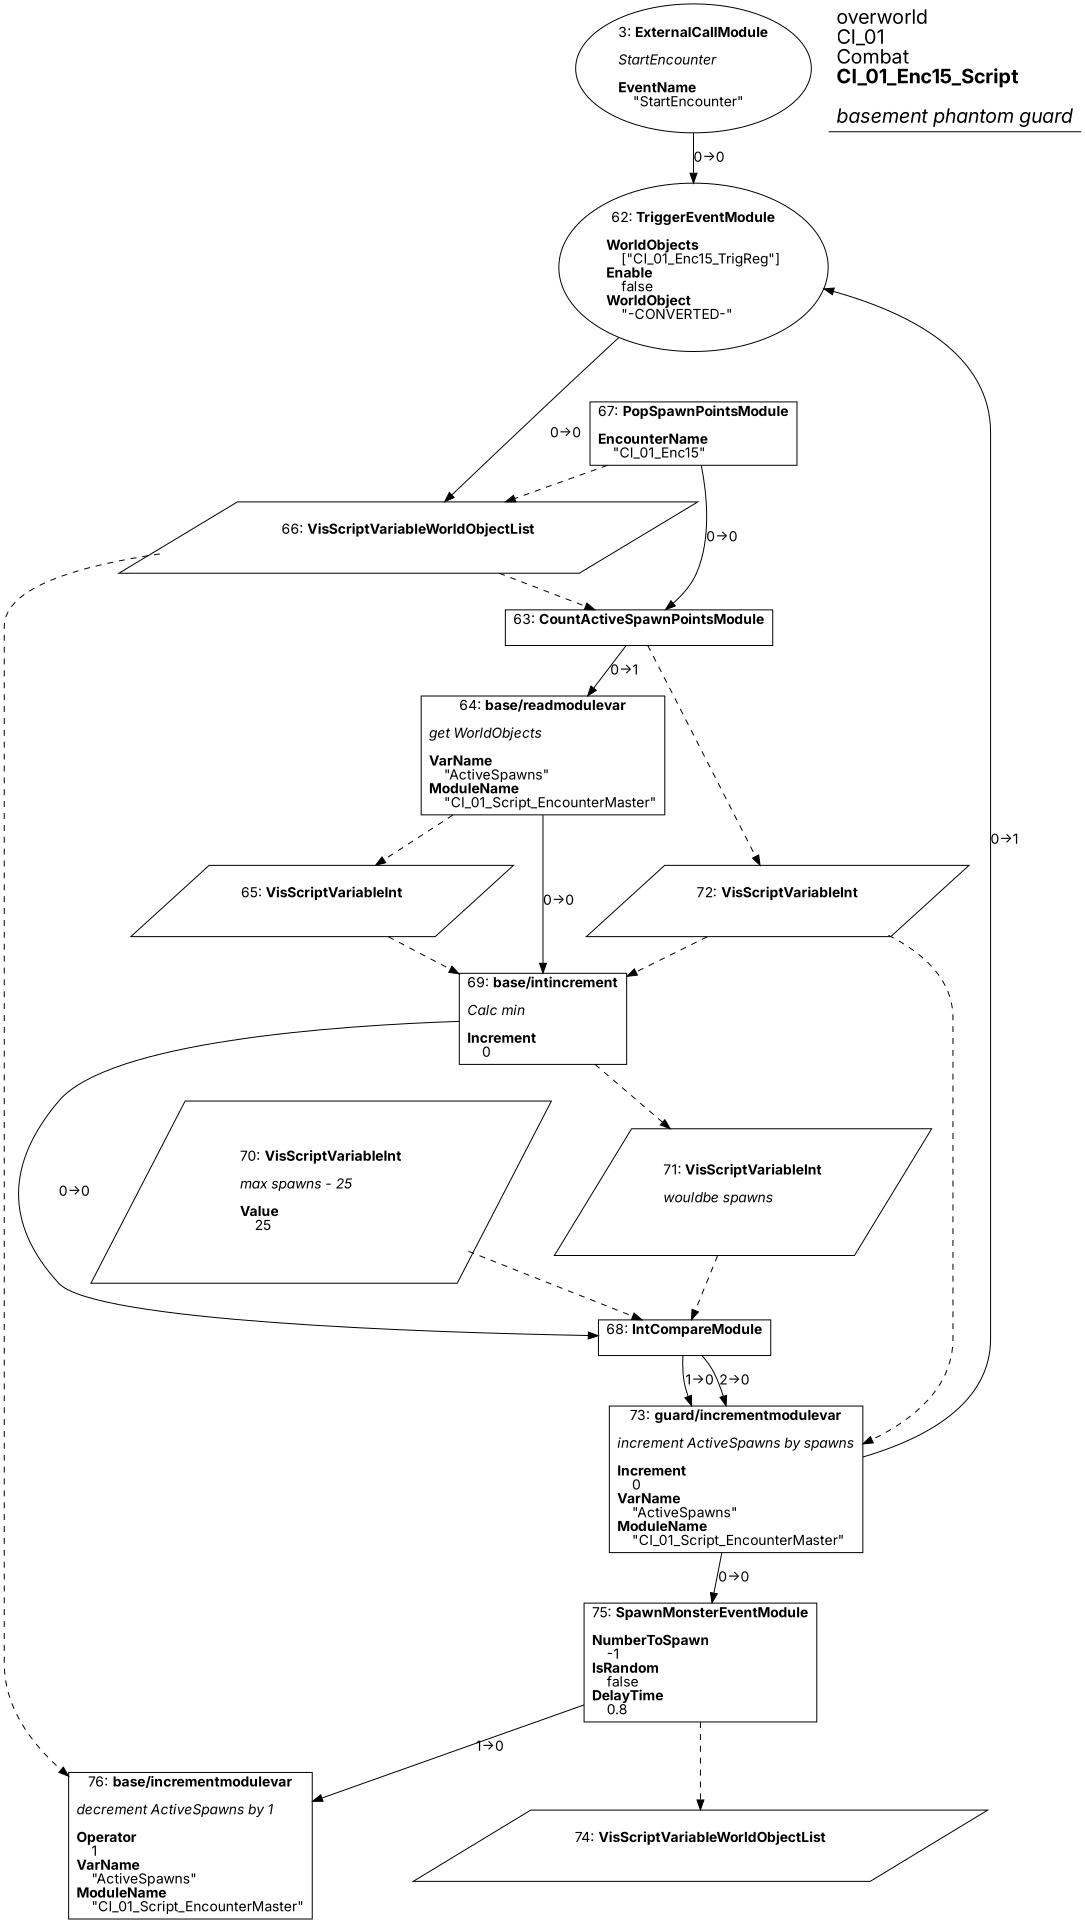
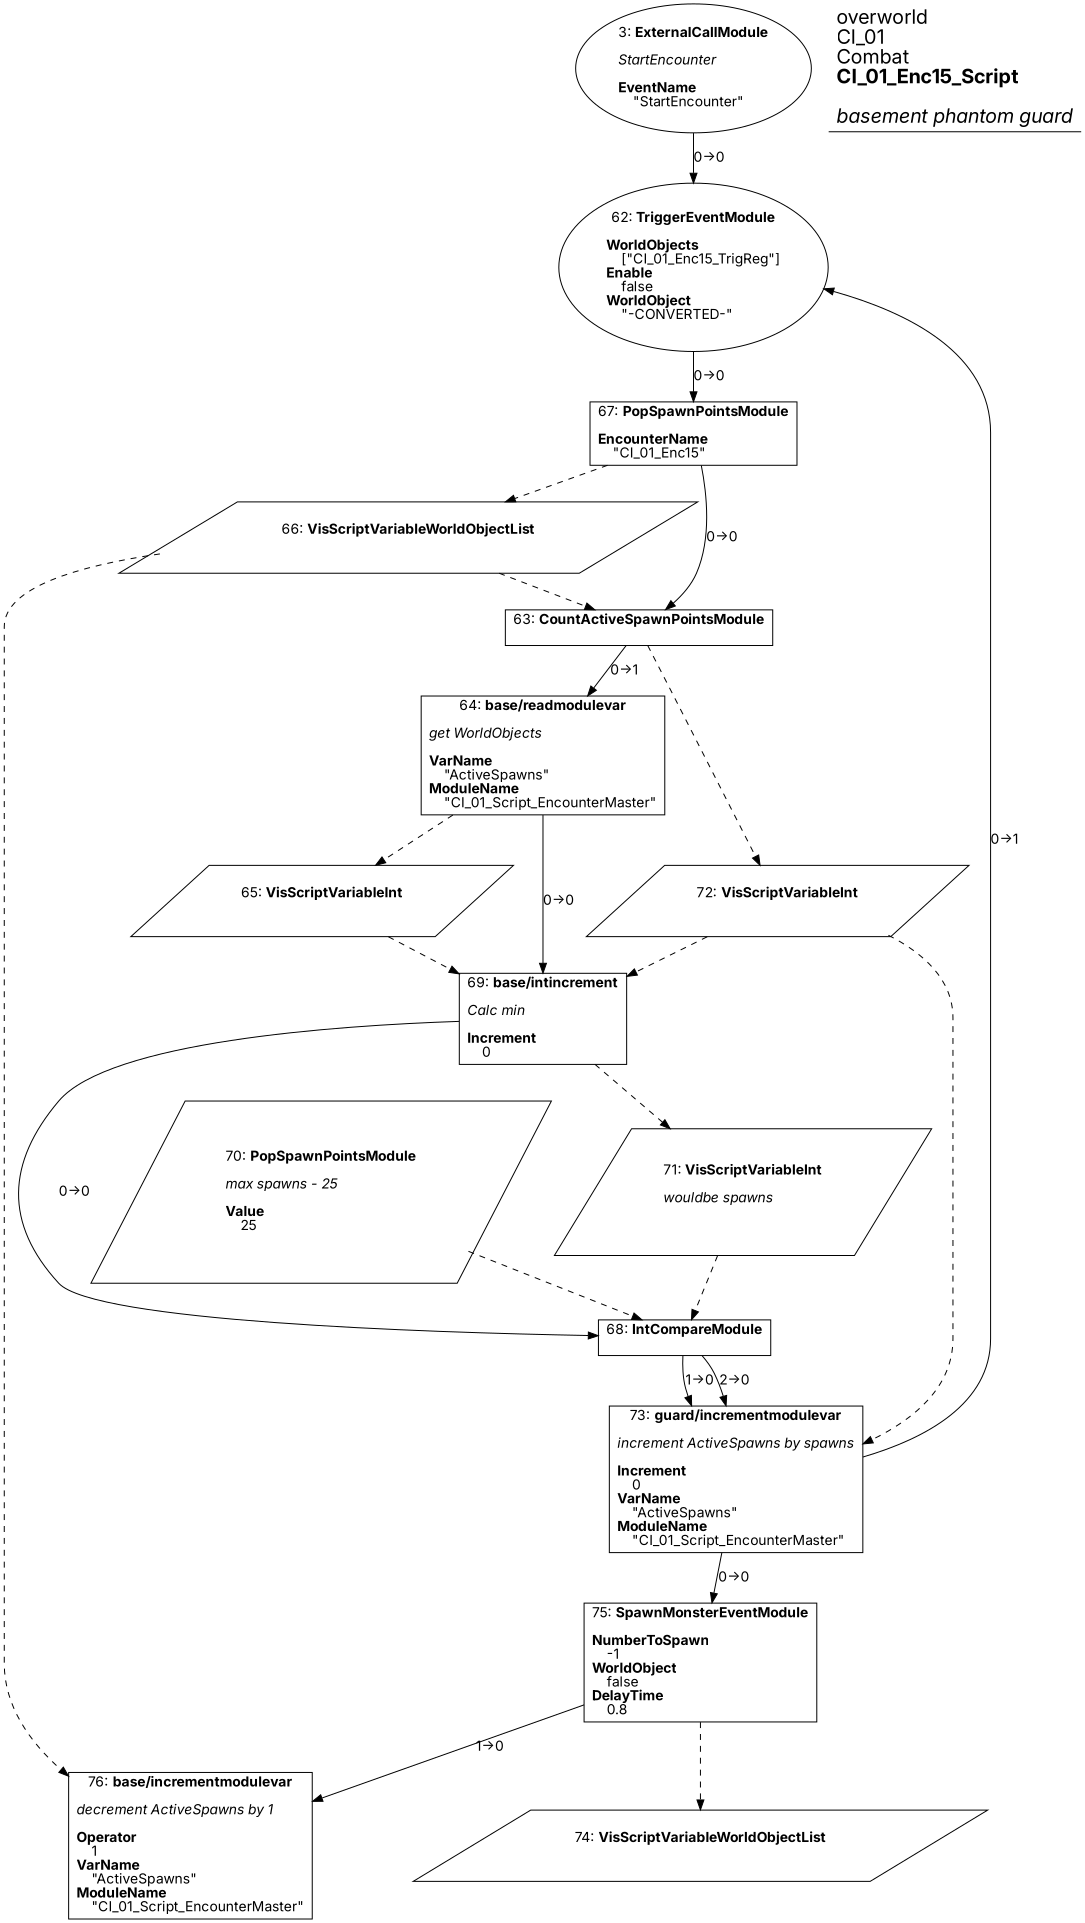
edge "62:" -> "66:": now "62:" -> "67:"
node "70:": text "VisScriptVariableInt" -> "PopSpawnPointsModule"
node "75:": text "IsRandom" -> "WorldObject"
